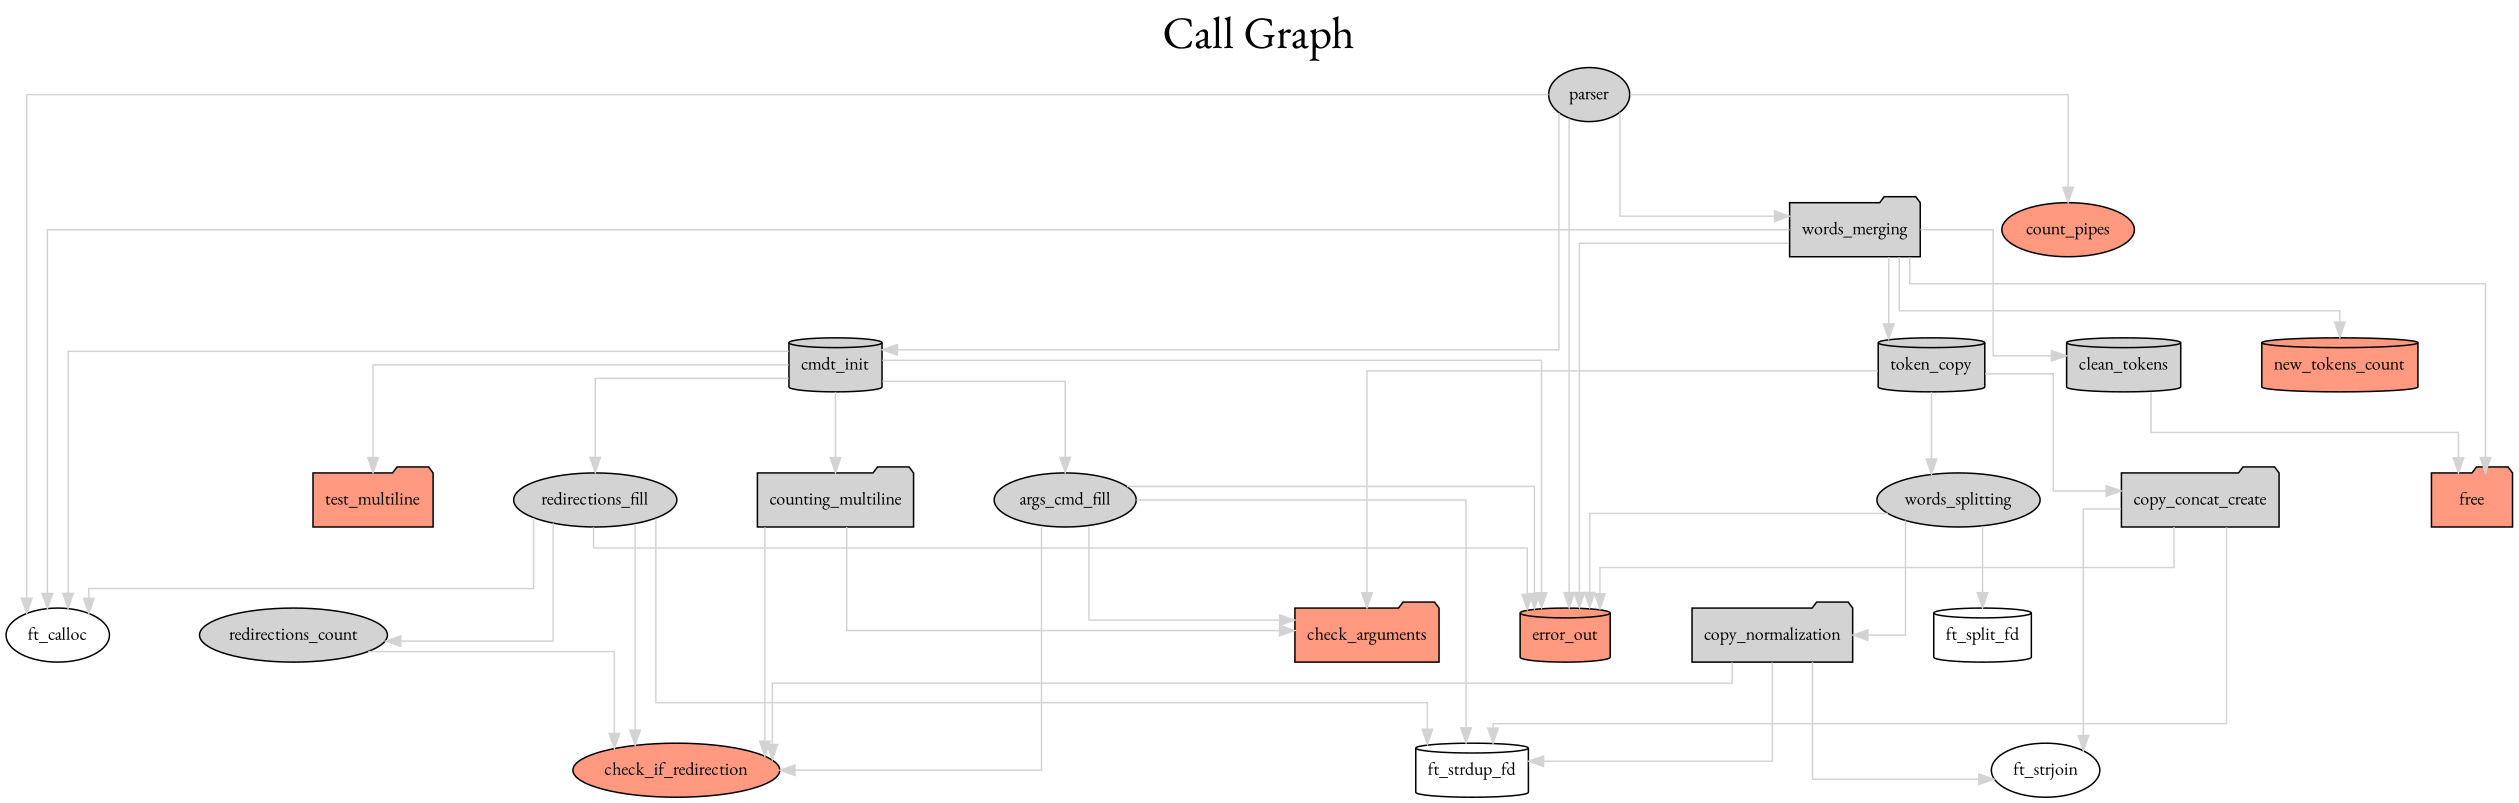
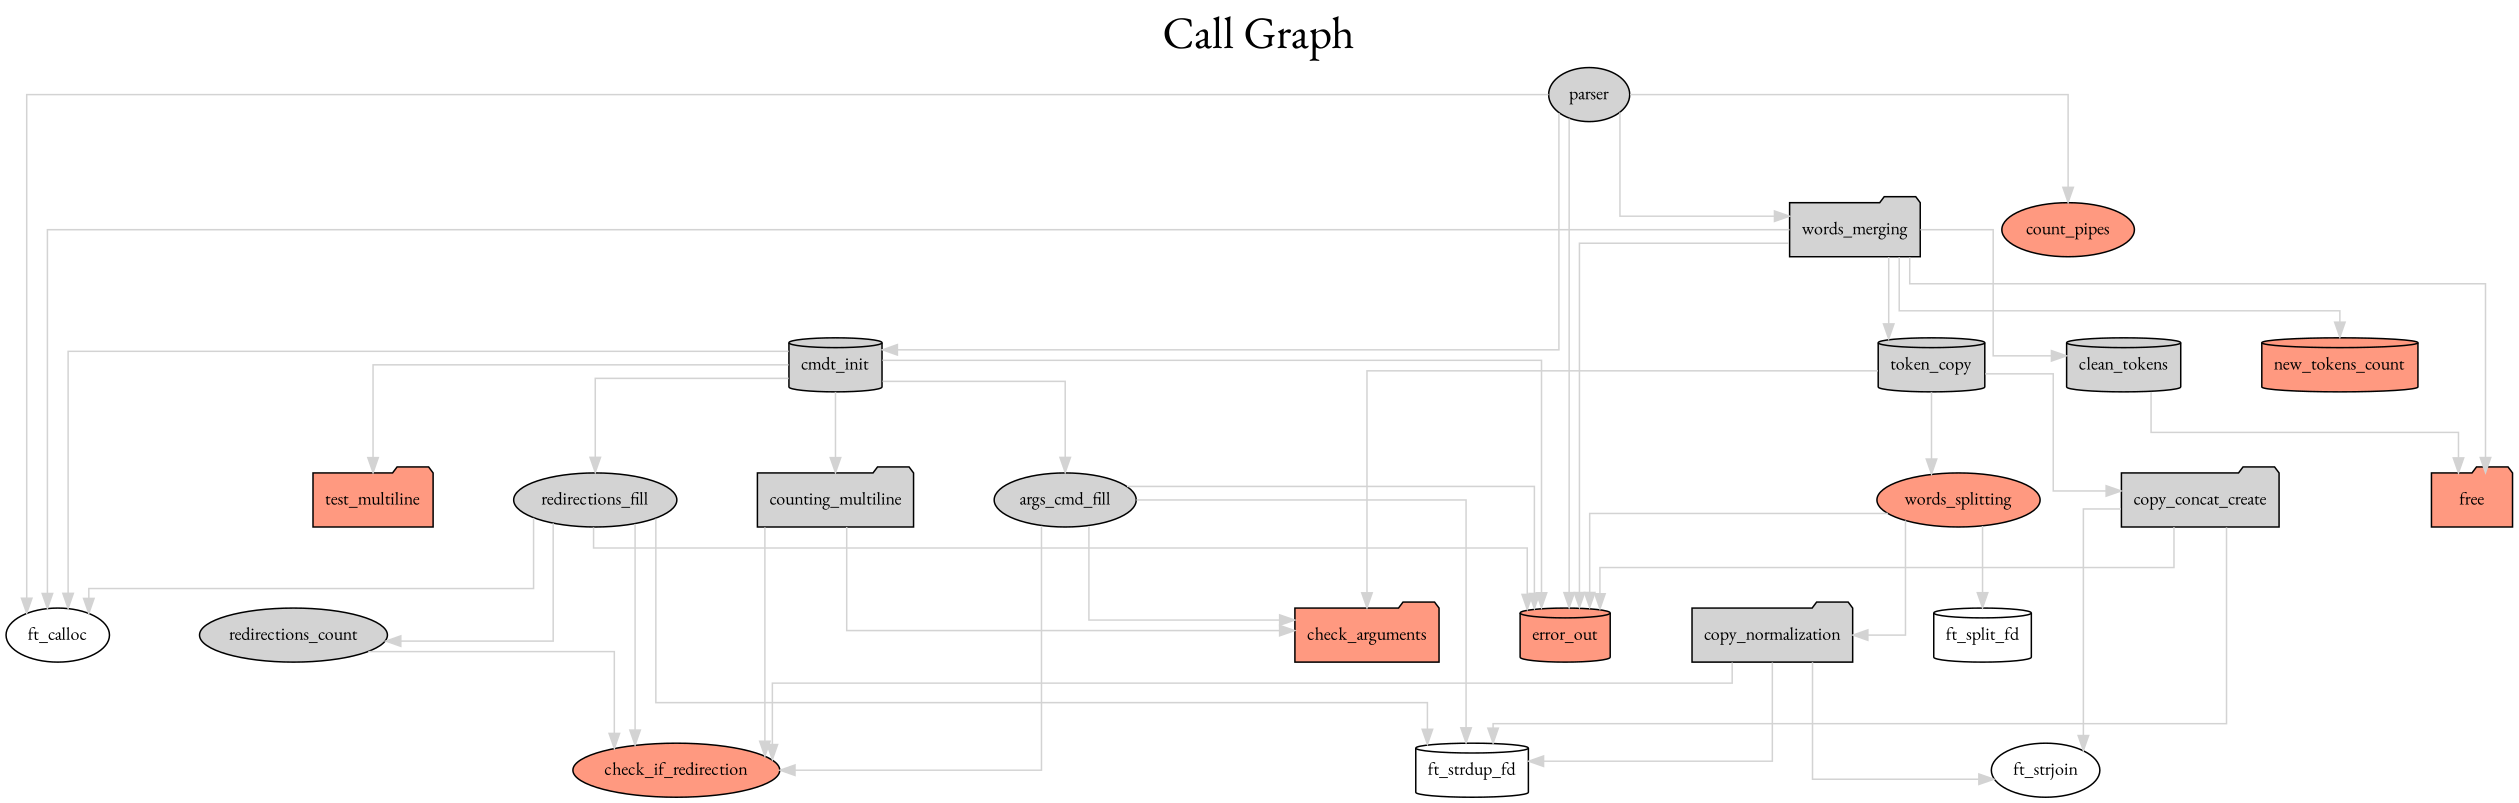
node "words_splitting": fillcolor lightgrey -> #ff9980
